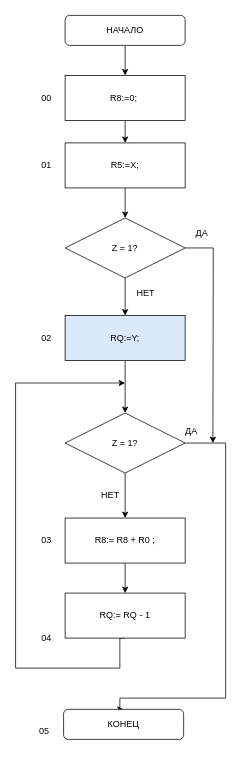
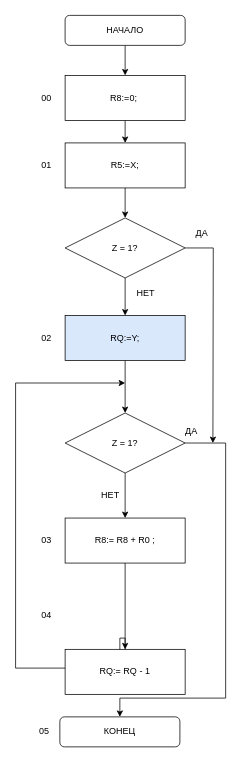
node "RQ:= RQ - 1": moved (125, 615) -> (125, 672)
node "04": moved (46, 638) -> (46, 615)
node "КОНЕЦ": moved (123, 724) -> (120, 732)
